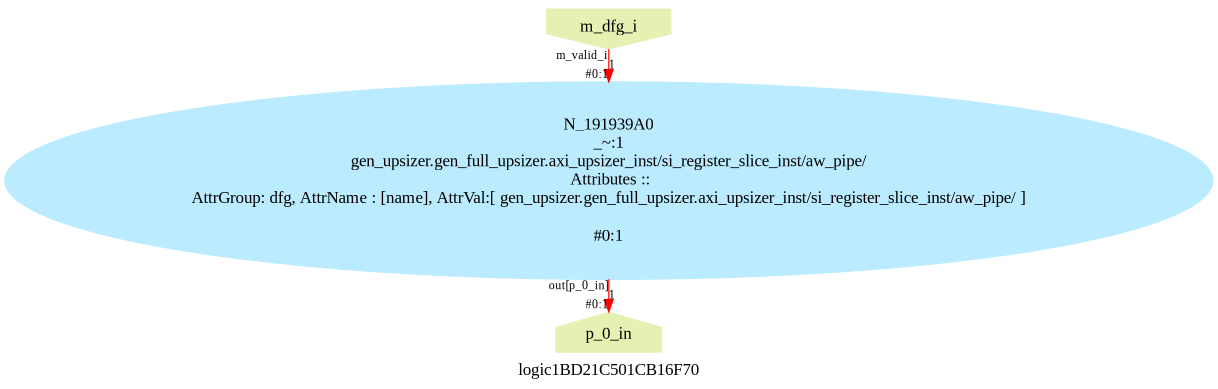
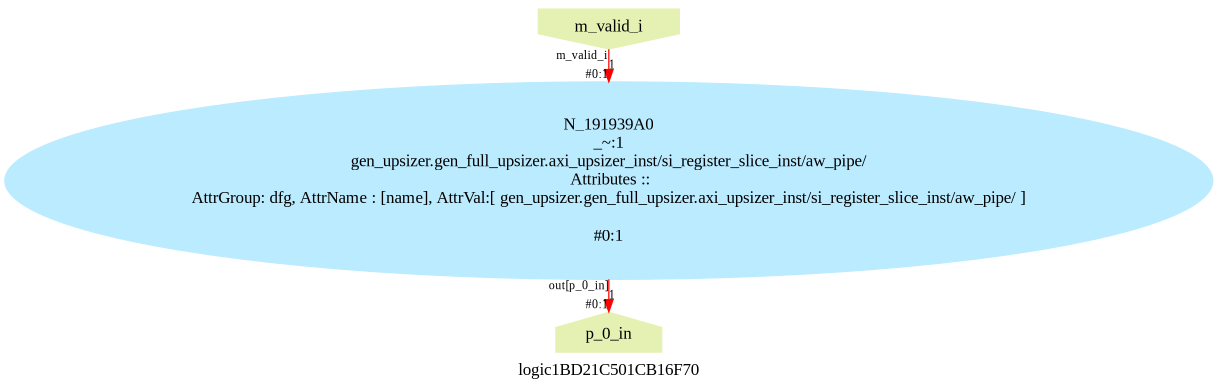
node "m_dfg_i": label "m_dfg_i" -> "m_valid_i"
